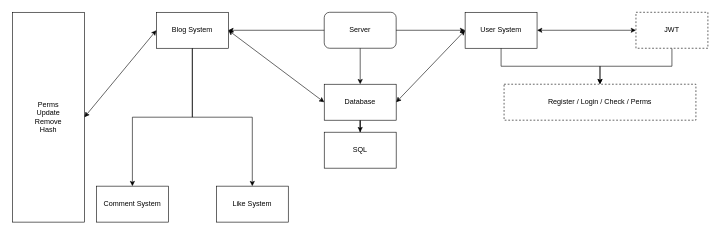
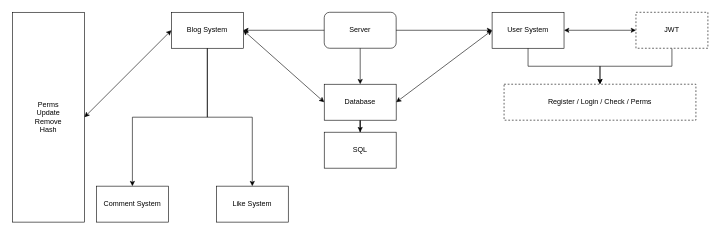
node "Blog System": moved (192, 30) -> (207, 30)
node "User System": moved (501, 30) -> (528, 30)
